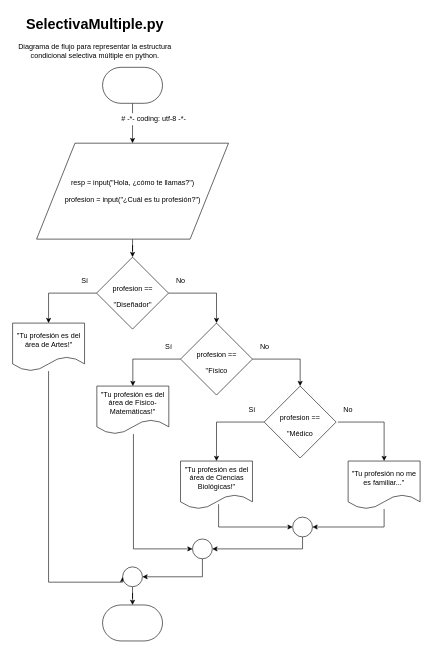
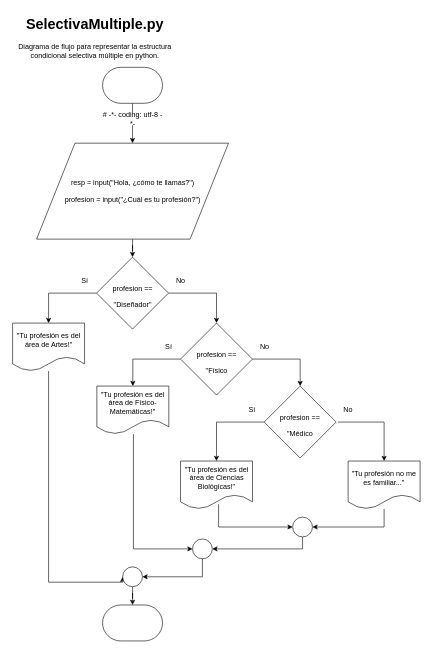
node "# -*- coding: utf-8 -*-": size 108x12 -> 66x12
